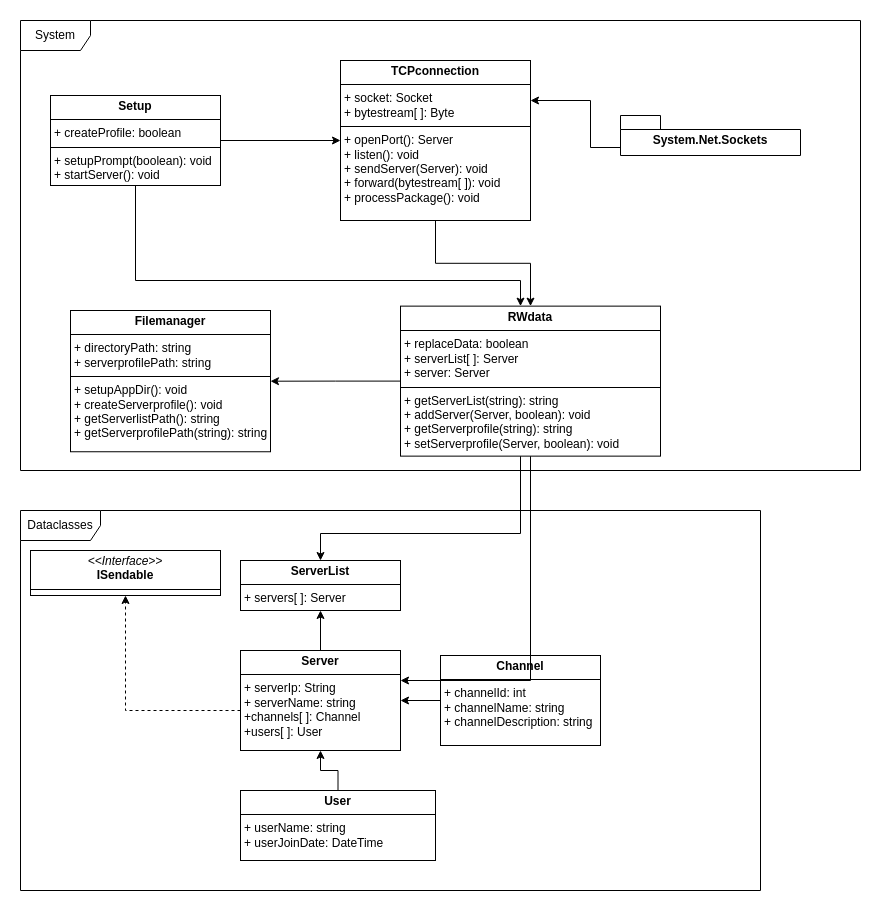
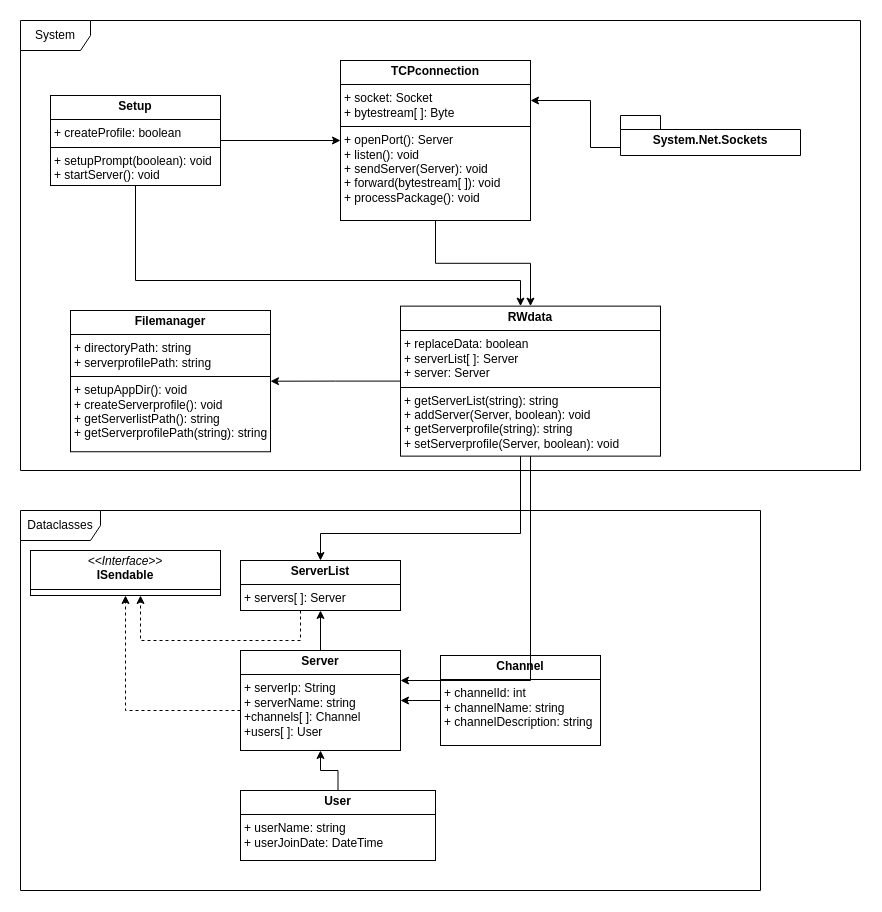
edge "ServerList + servers[ ]: Server" -> "<<Interface>> ISendable + ToJson(): string": added
